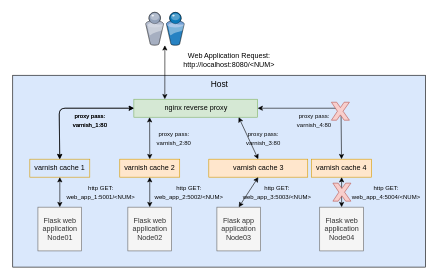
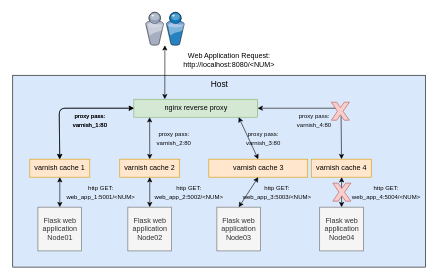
node "varnish cache 1": fillcolor #dae8fc -> #ffe6cc
node "Flask app application Node03": label "Flask app application Node03" -> "Flask web application Node03"
